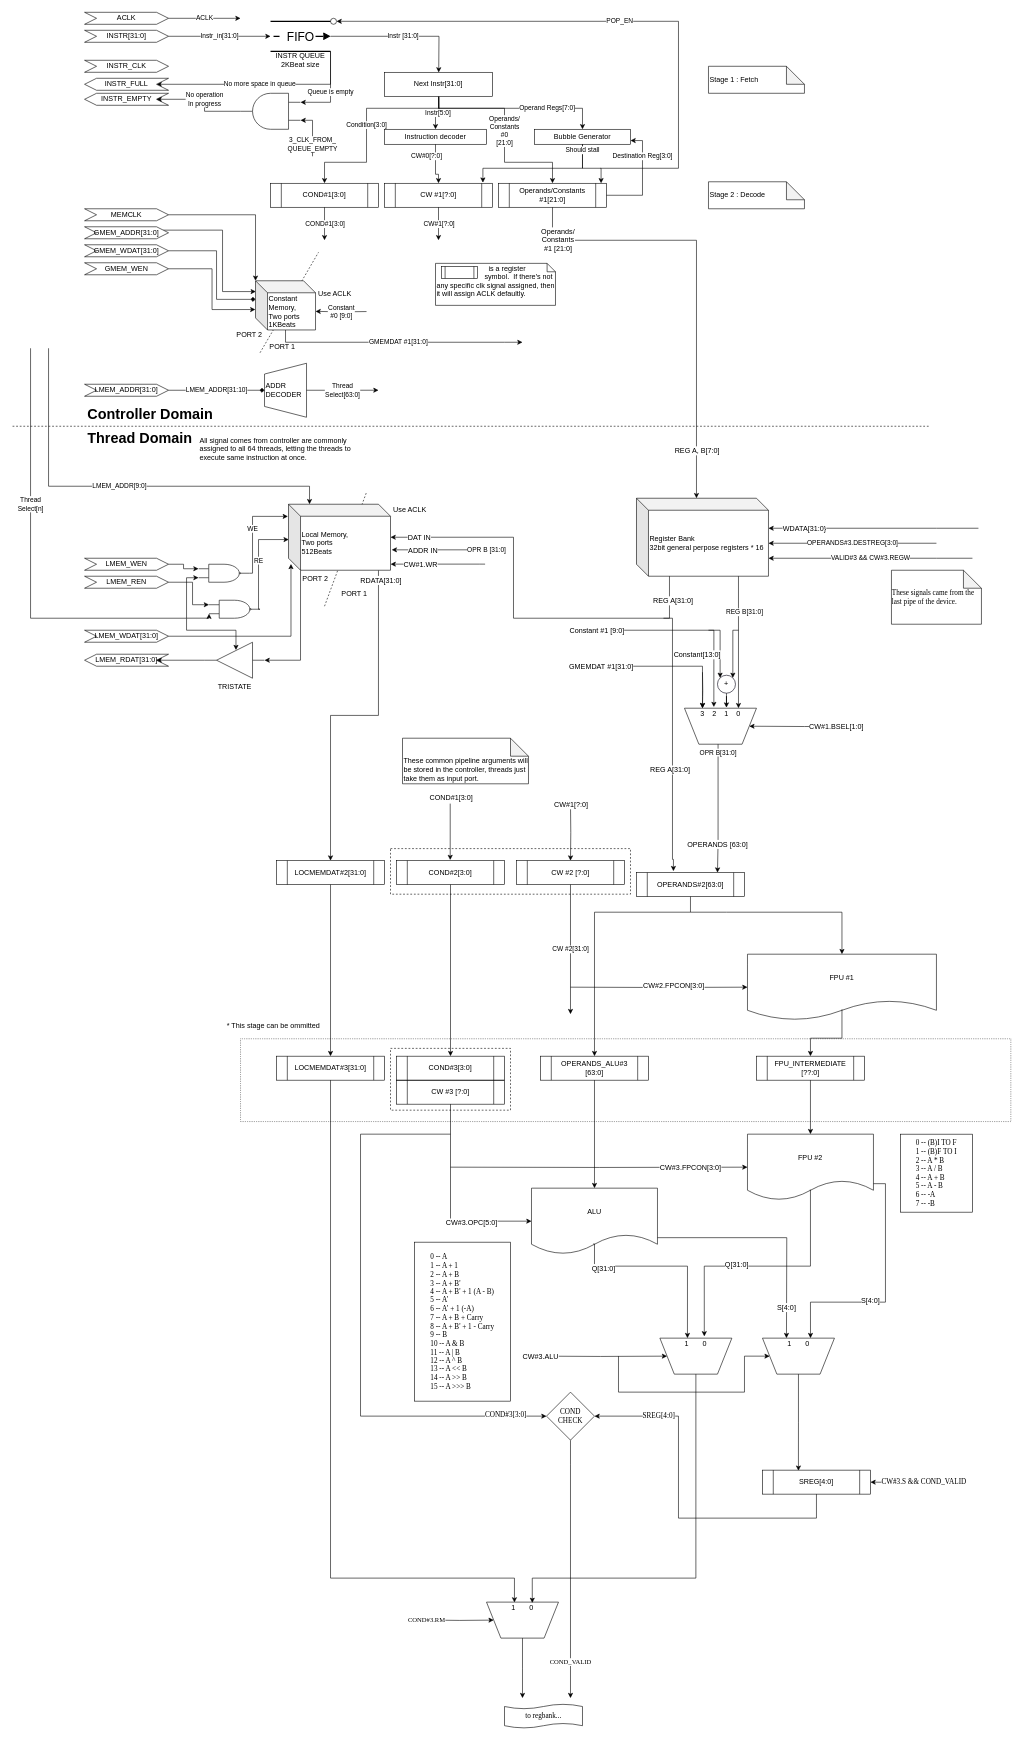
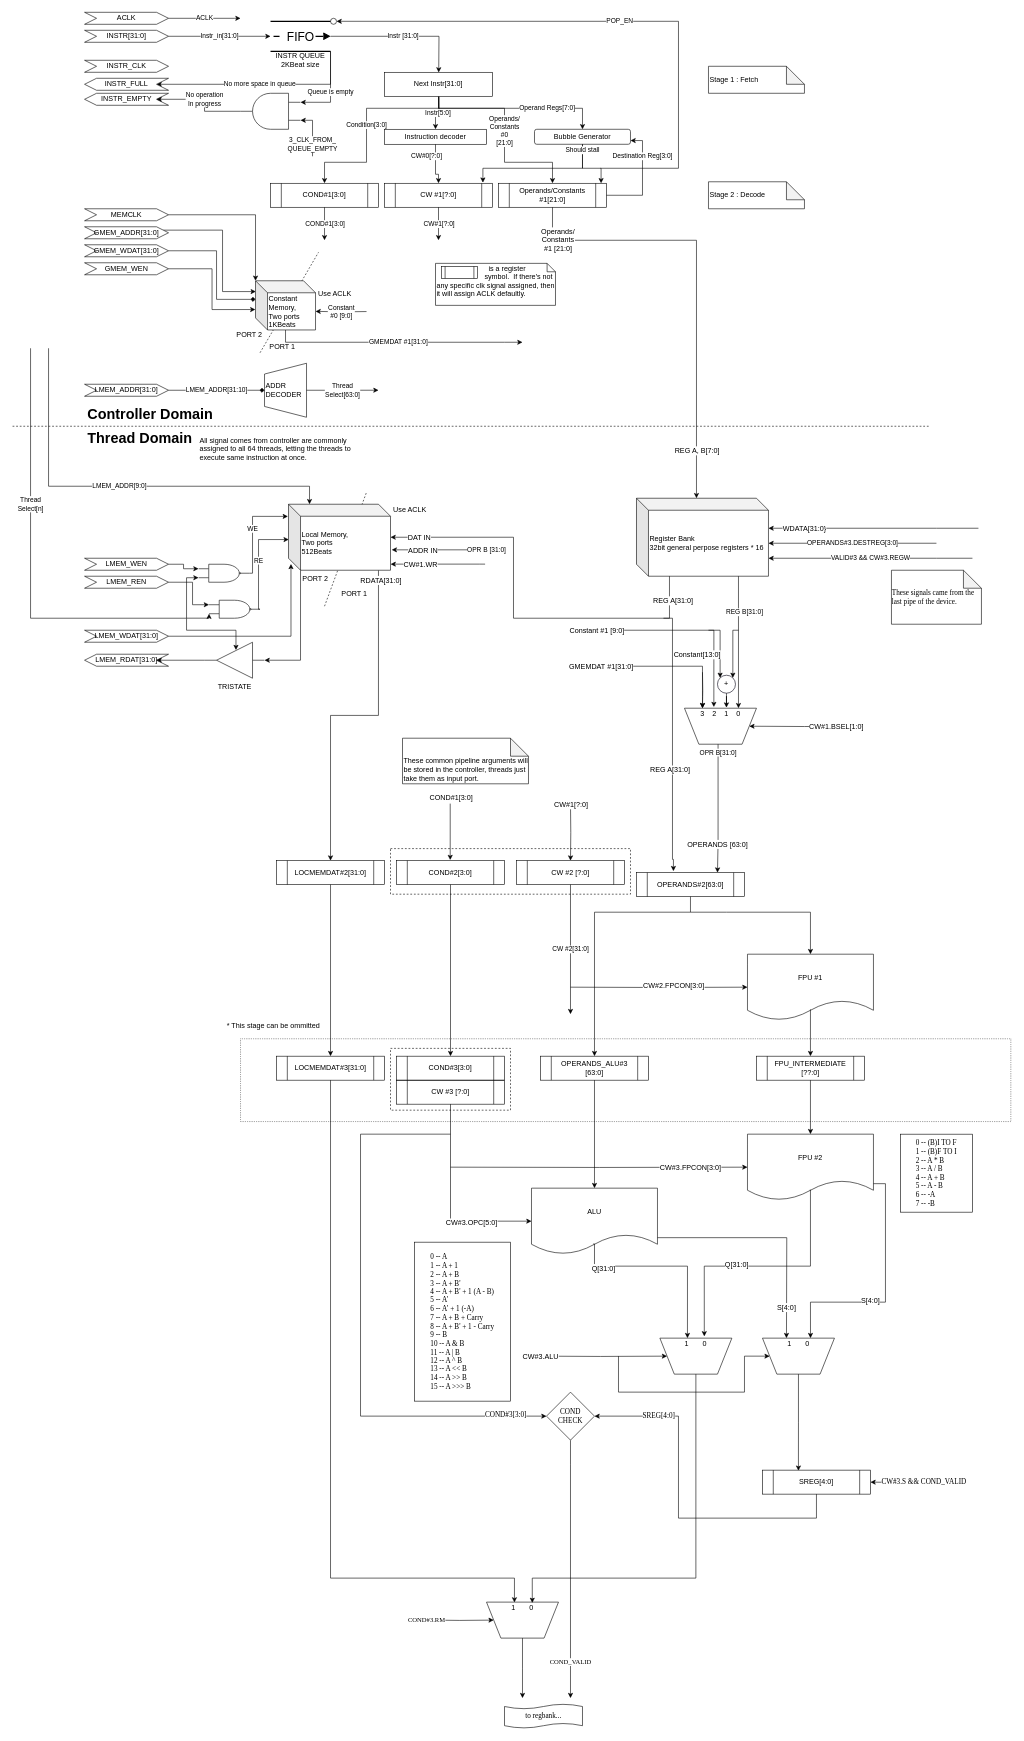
node "Bubble Generator": shape rectangle -> rounded rectangle
node "FPU #1": size 189x66 -> 126x66
